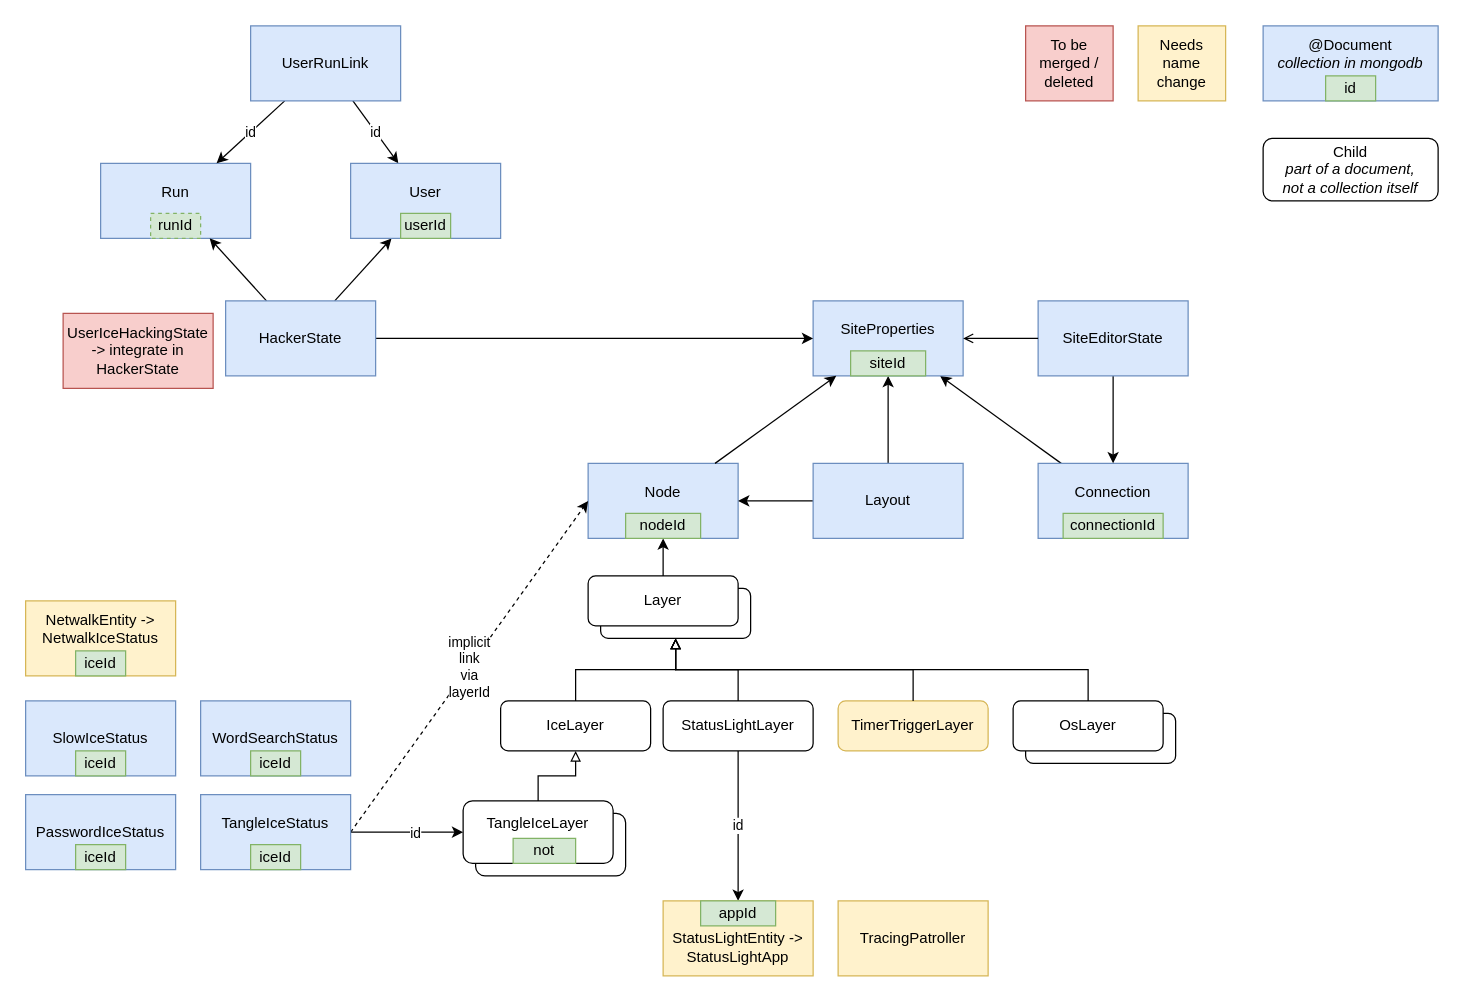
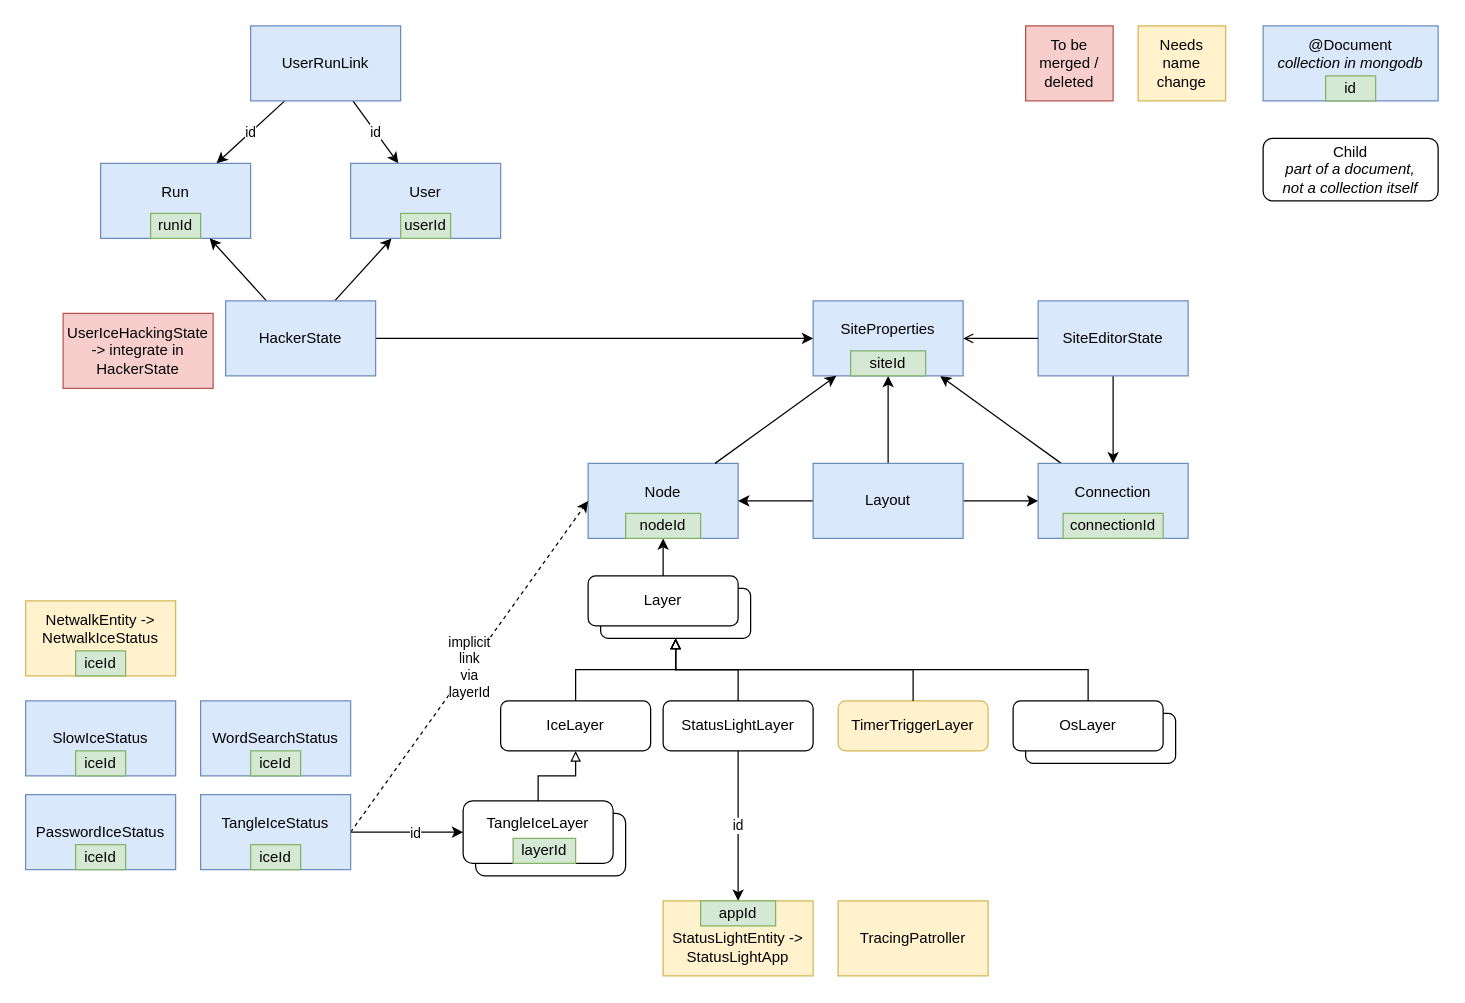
node "runId": style dashed -> solid
edge "Layout" -> "Connection": added
node "not": label "not" -> "layerId"
